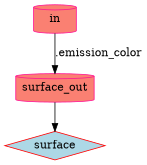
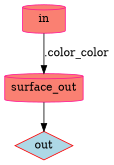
edge "in" -> "surface_out": label ".emission_color" -> ".color_color"
node "surface": label "surface" -> "out"
